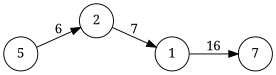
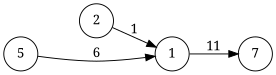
edge "2" -> "1": label "7" -> "1"
edge "5" -> "2": now "5" -> "1"
edge "1" -> "7": label "16" -> "11"
